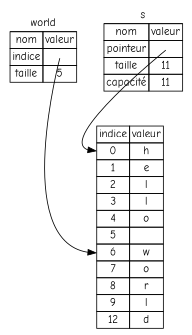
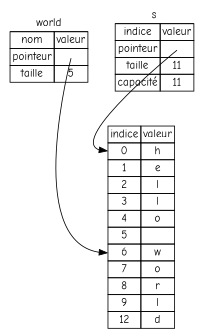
node "s": text "nom" -> "indice"
node "world": text "indice" -> "pointeur"
